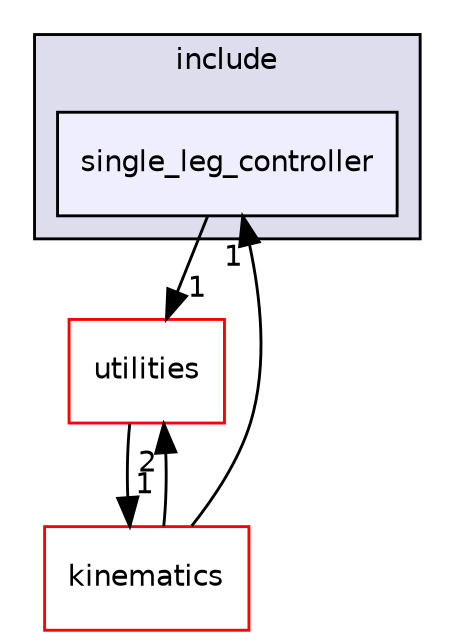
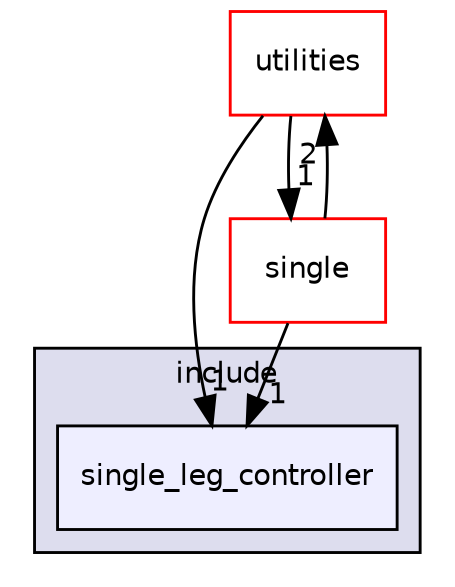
edge "single_leg_controller" -> "utilities": reversed
node "kinematics": label "kinematics" -> "single"
